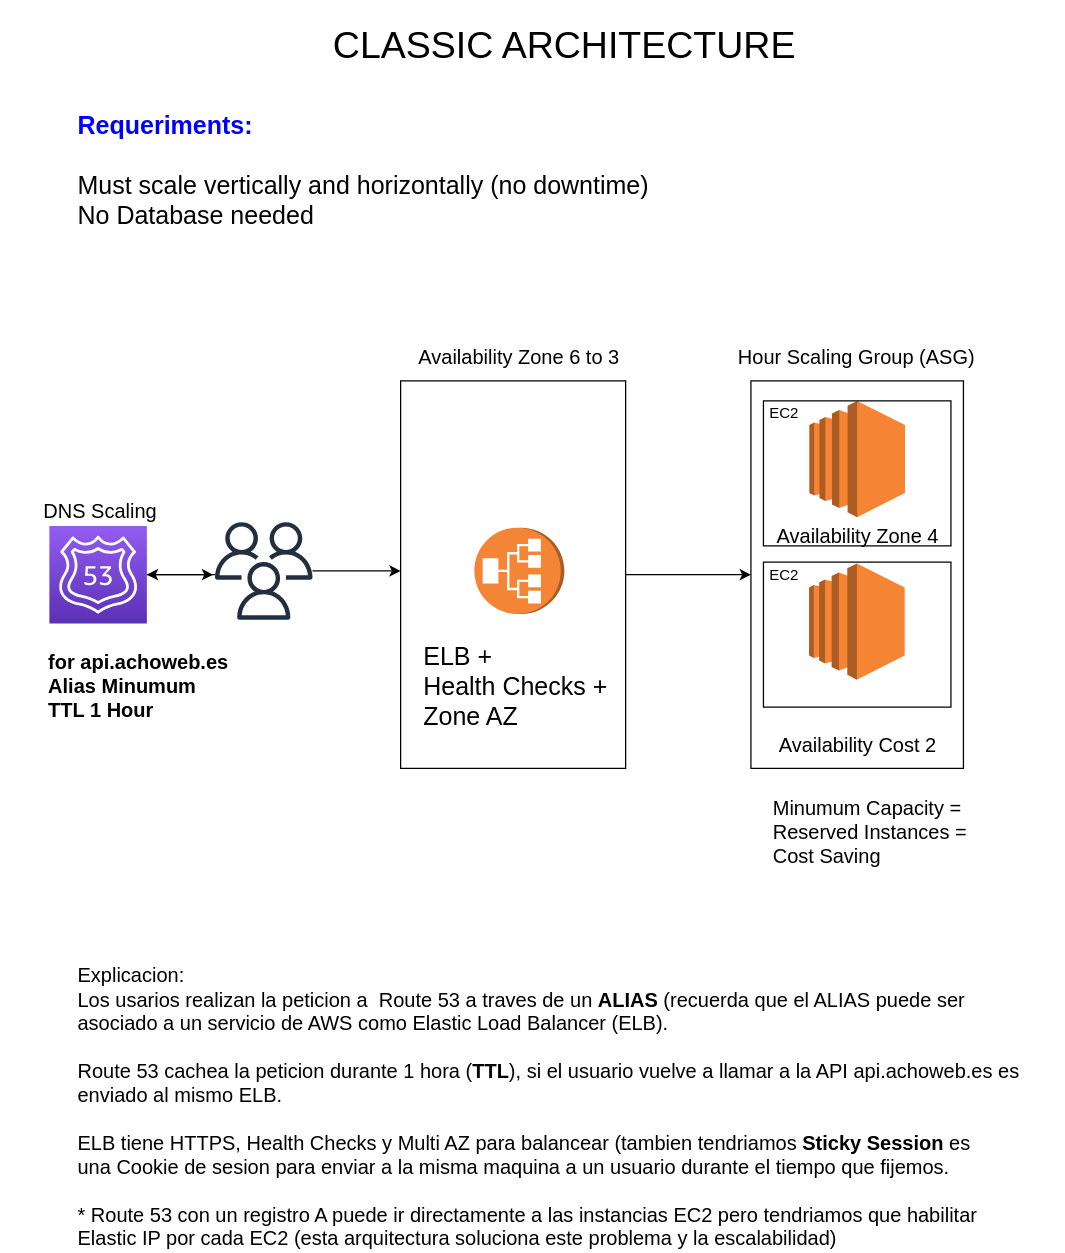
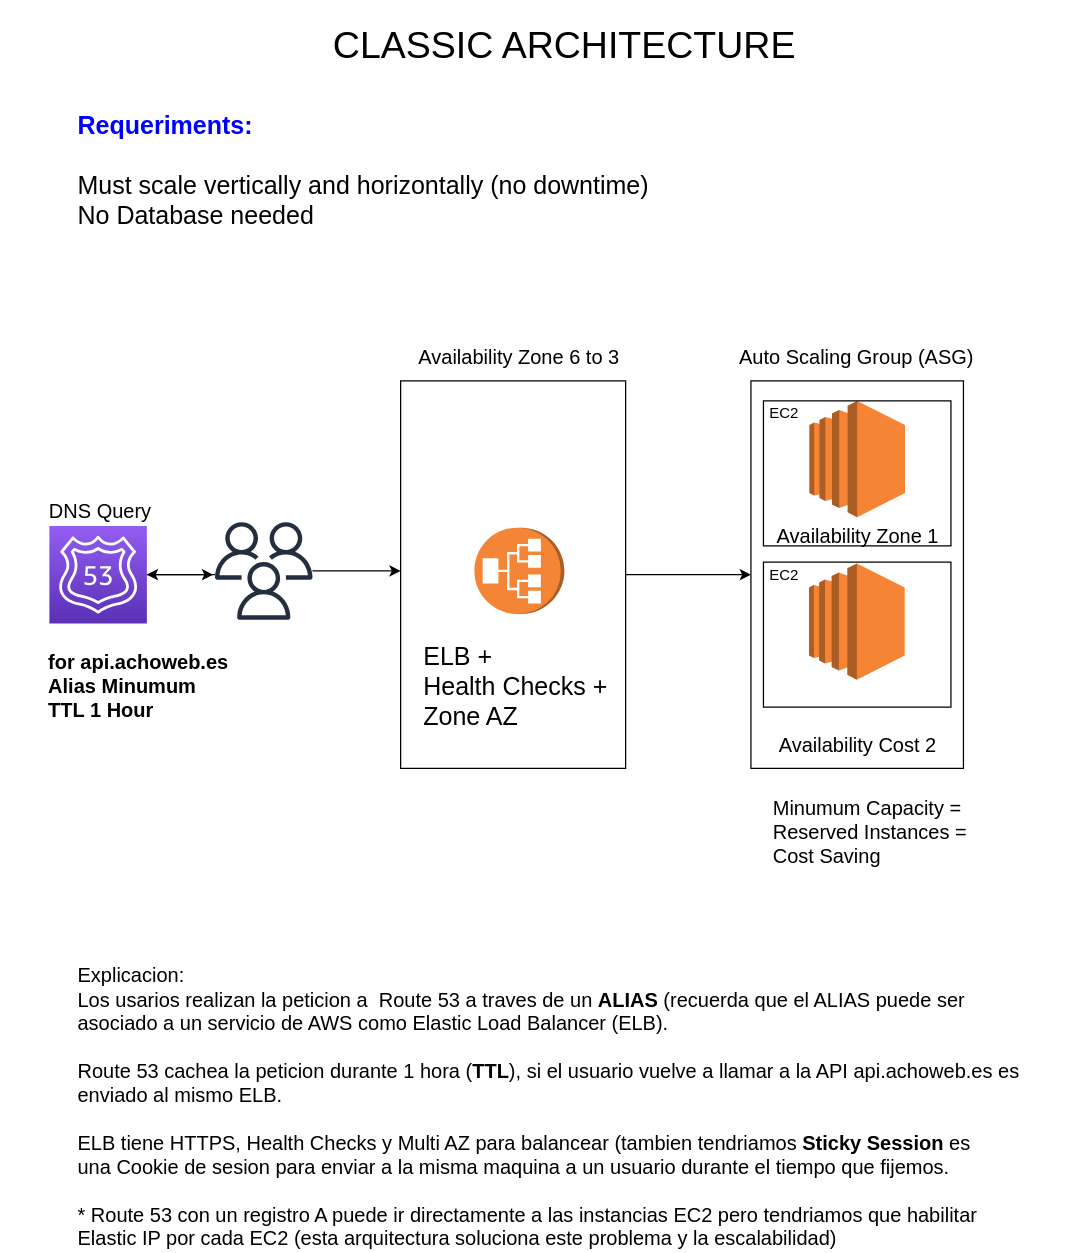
node "Hour Scaling Group (ASG)": label "Hour Scaling Group (ASG)" -> "Auto Scaling Group (ASG)"
node "DNS Scaling": label "DNS Scaling" -> "DNS Query"
node "Availability Zone 4": label "Availability Zone 4" -> "Availability Zone 1"
